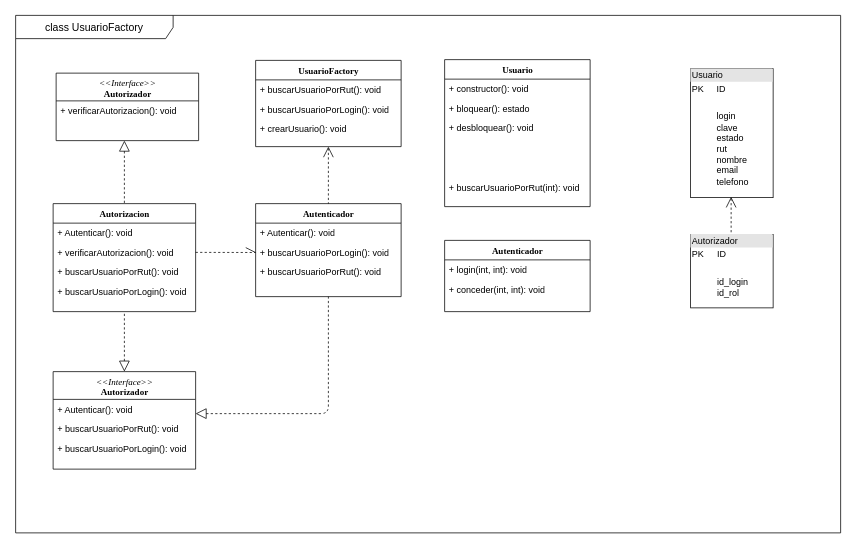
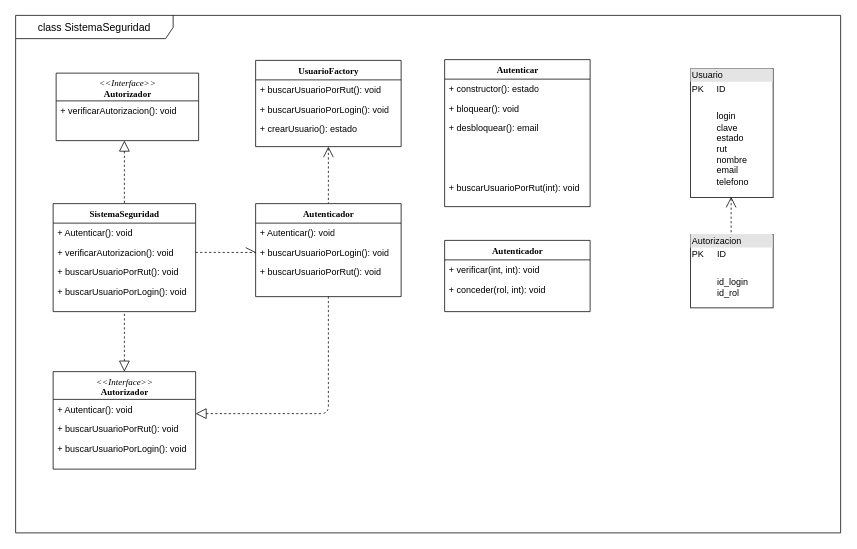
node "class UsuarioFactory": label "class UsuarioFactory" -> "class SistemaSeguridad"
node "Usuario": label "Usuario" -> "Autenticar"
node "+ constructor(): void": label "+ constructor(): void" -> "+ constructor(): estado"
node "+ bloquear(): estado": label "+ bloquear(): estado" -> "+ bloquear(): void"
node "+ desbloquear(): void": label "+ desbloquear(): void" -> "+ desbloquear(): email"
node "+ crearUsuario(): void": label "+ crearUsuario(): void" -> "+ crearUsuario(): estado"
node "Autorizacion": label "Autorizacion" -> "SistemaSeguridad"
node "Autorizador PK ID id_login id_rol": label "Autorizador PK ID id_login id_rol" -> "Autorizacion PK ID id_login id_rol"
node "+ login(int, int): void": label "+ login(int, int): void" -> "+ verificar(int, int): void"
node "+ conceder(int, int): void": label "+ conceder(int, int): void" -> "+ conceder(rol, int): void"
